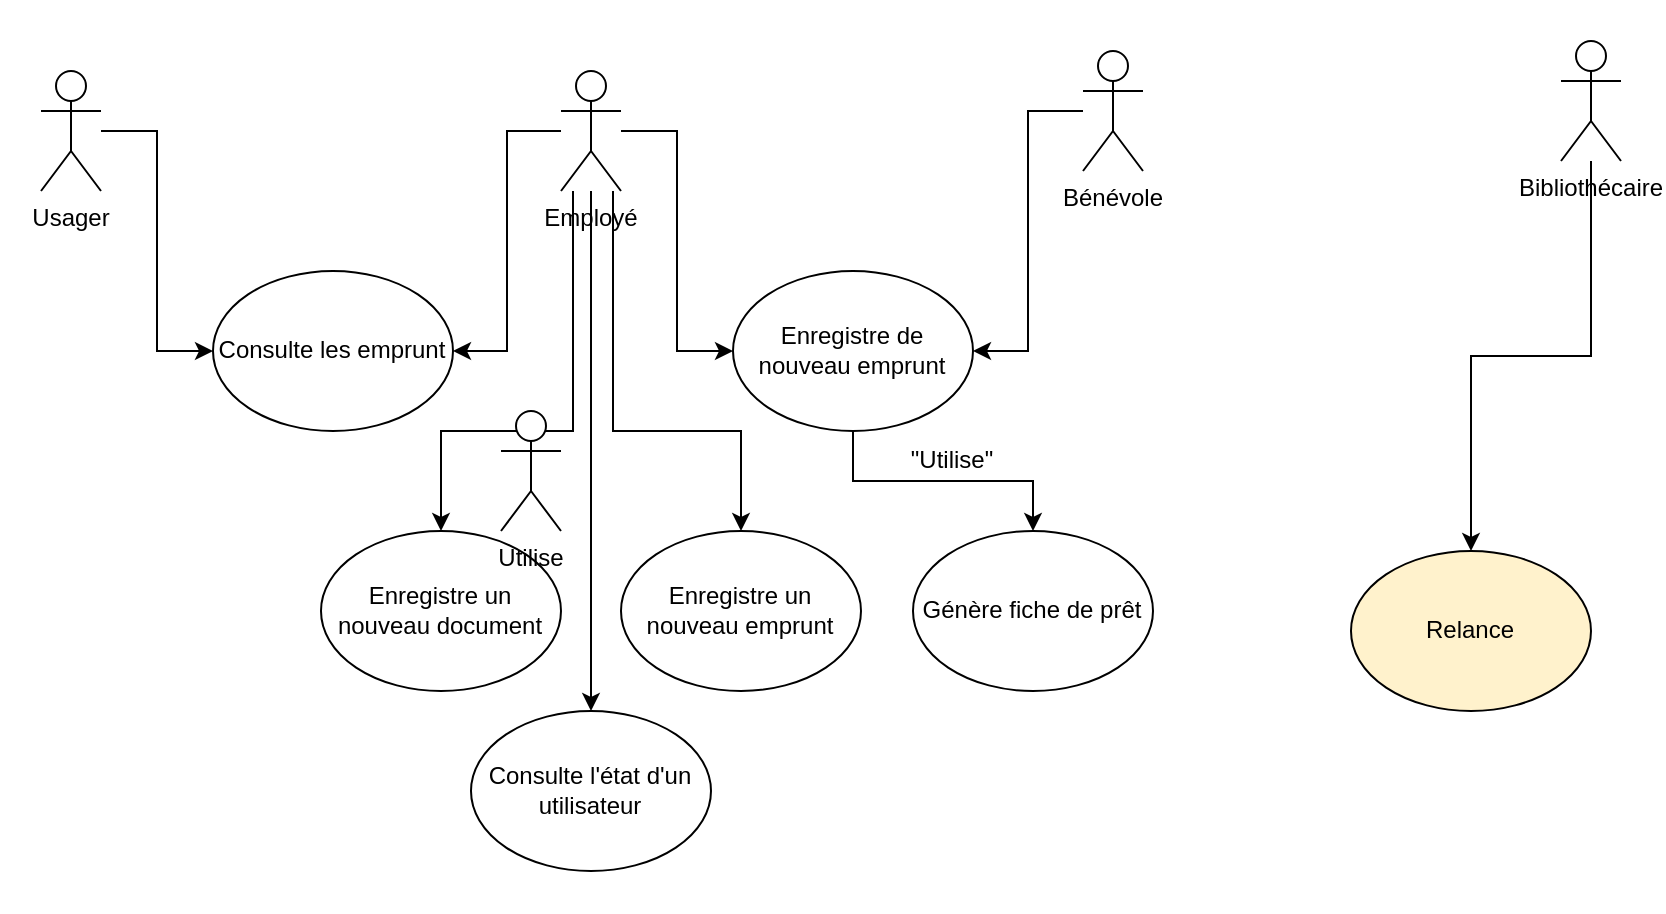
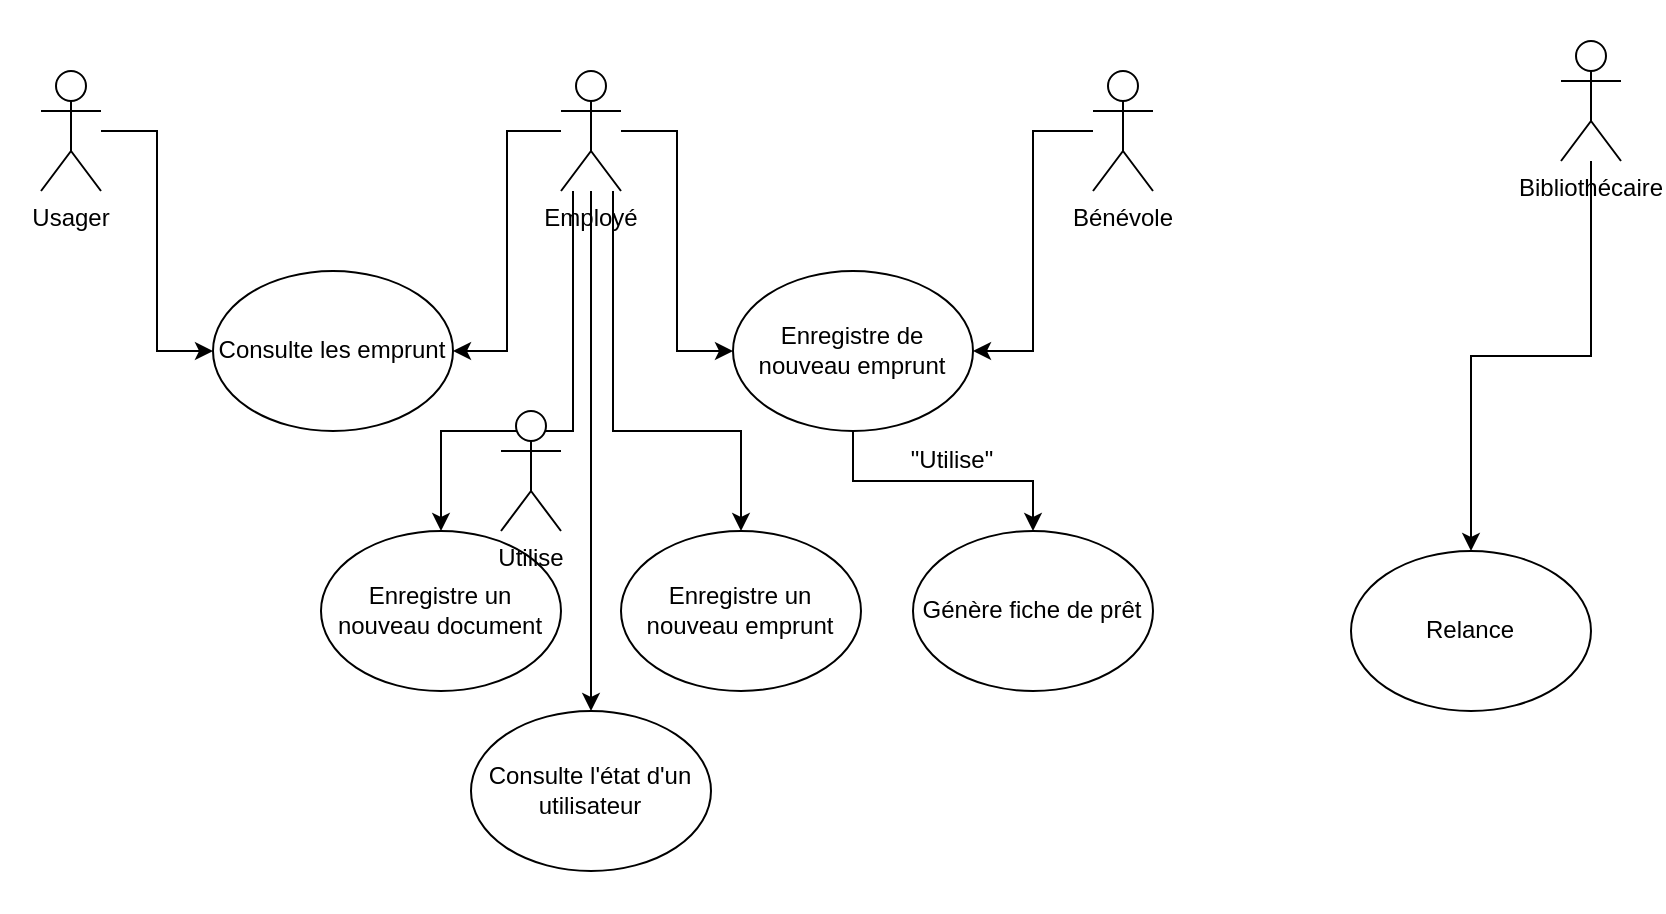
node "Bénévole": moved (1113, 111) -> (1123, 131)
node "Relance": fillcolor #fff2cc -> #ffffff
